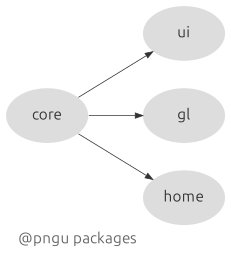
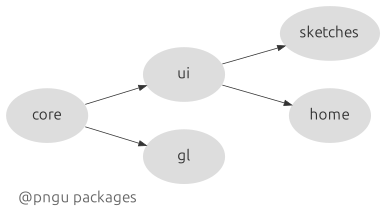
node "sketches": added
edge "core" -> "home": now "ui" -> "home"
